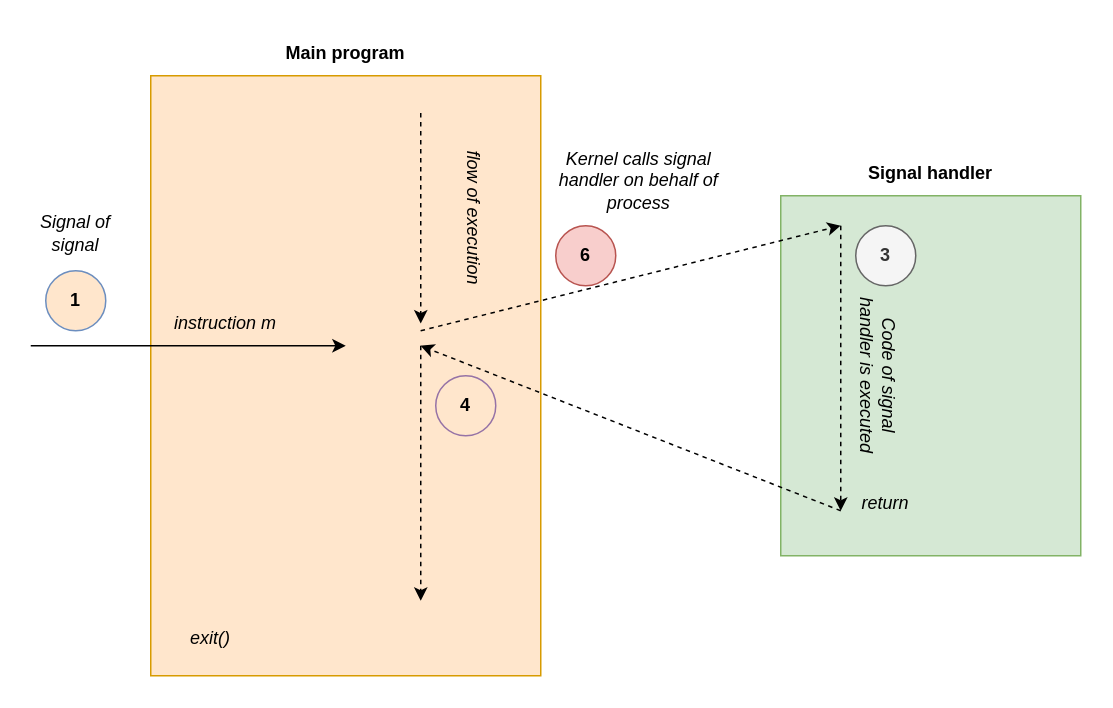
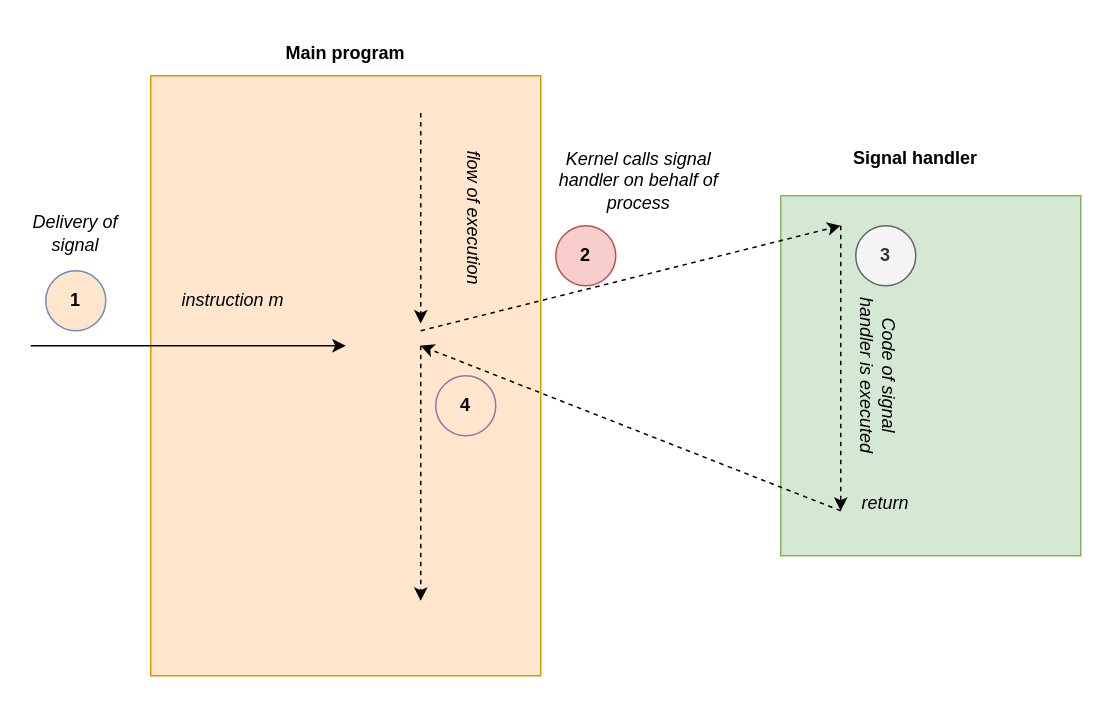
node "Signal handler": moved (931, 173) -> (916, 158)
node "Signal of signal": label "Signal of signal" -> "Delivery of signal"
node "6": label "6" -> "2"
node "instruction m": moved (226, 323) -> (233, 301)
node "exit()": removed
